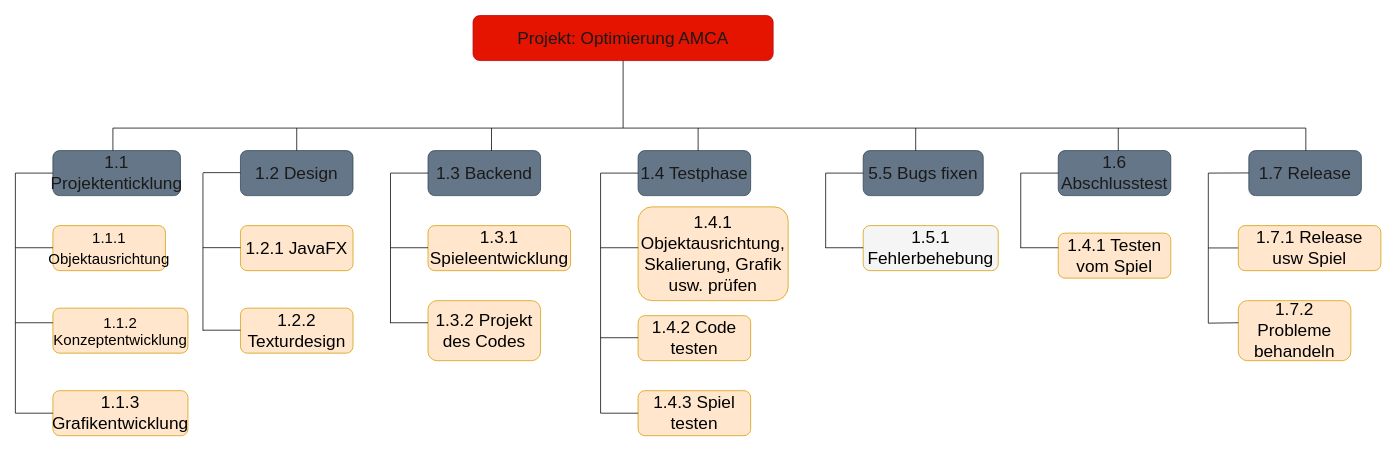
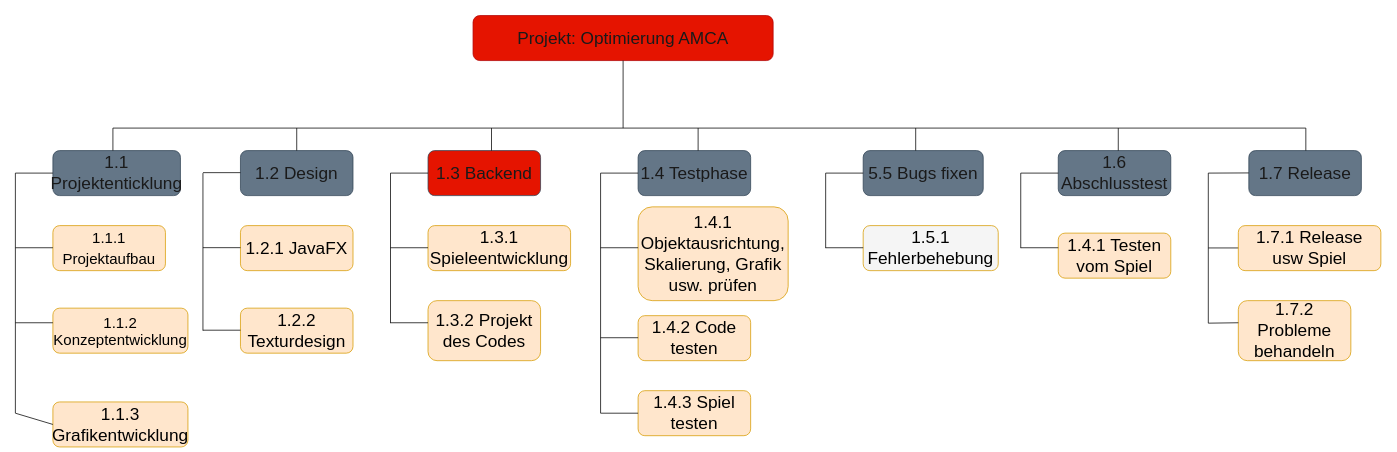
node "1.3 Backend": fillcolor #647687 -> #e51400
node "1.1.1 Objektausrichtung": label "1.1.1 Objektausrichtung" -> "1.1.1 Projektaufbau"
node "1.1.3 Grafikentwicklung": moved (120, 413) -> (120, 424)
